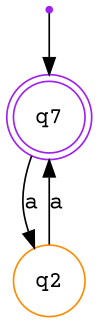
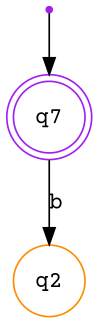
edge "q7" -> "q2": label "a" -> "b"
edge "q2" -> "q7": removed, label "a"
